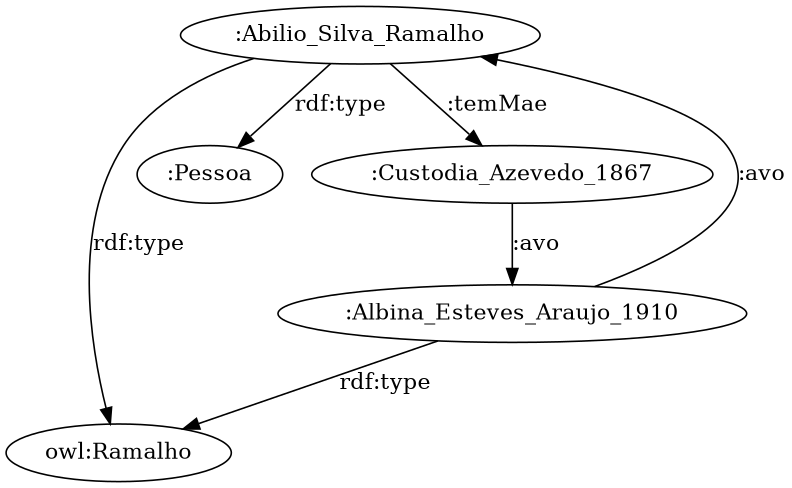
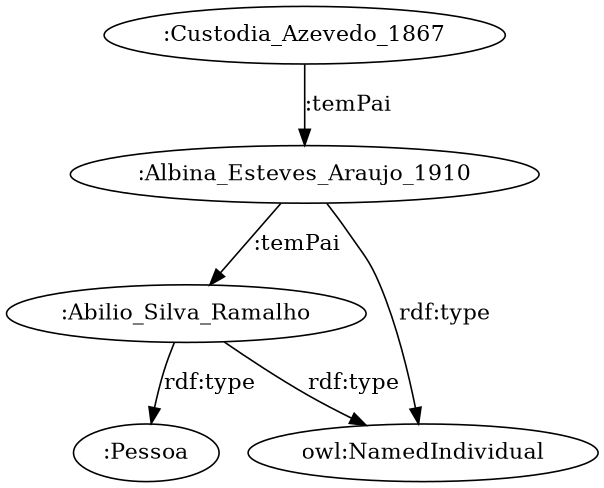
edge ":Abilio_Silva_Ramalho" -> ":Custodia_Azevedo_1867": removed, label ":temMae"
edge ":Albina_Esteves_Araujo_1910" -> ":Abilio_Silva_Ramalho": label ":avo" -> ":temPai"
edge ":Custodia_Azevedo_1867" -> ":Albina_Esteves_Araujo_1910": label ":avo" -> ":temPai"
node "owl:Ramalho": label "owl:Ramalho" -> "owl:NamedIndividual"
